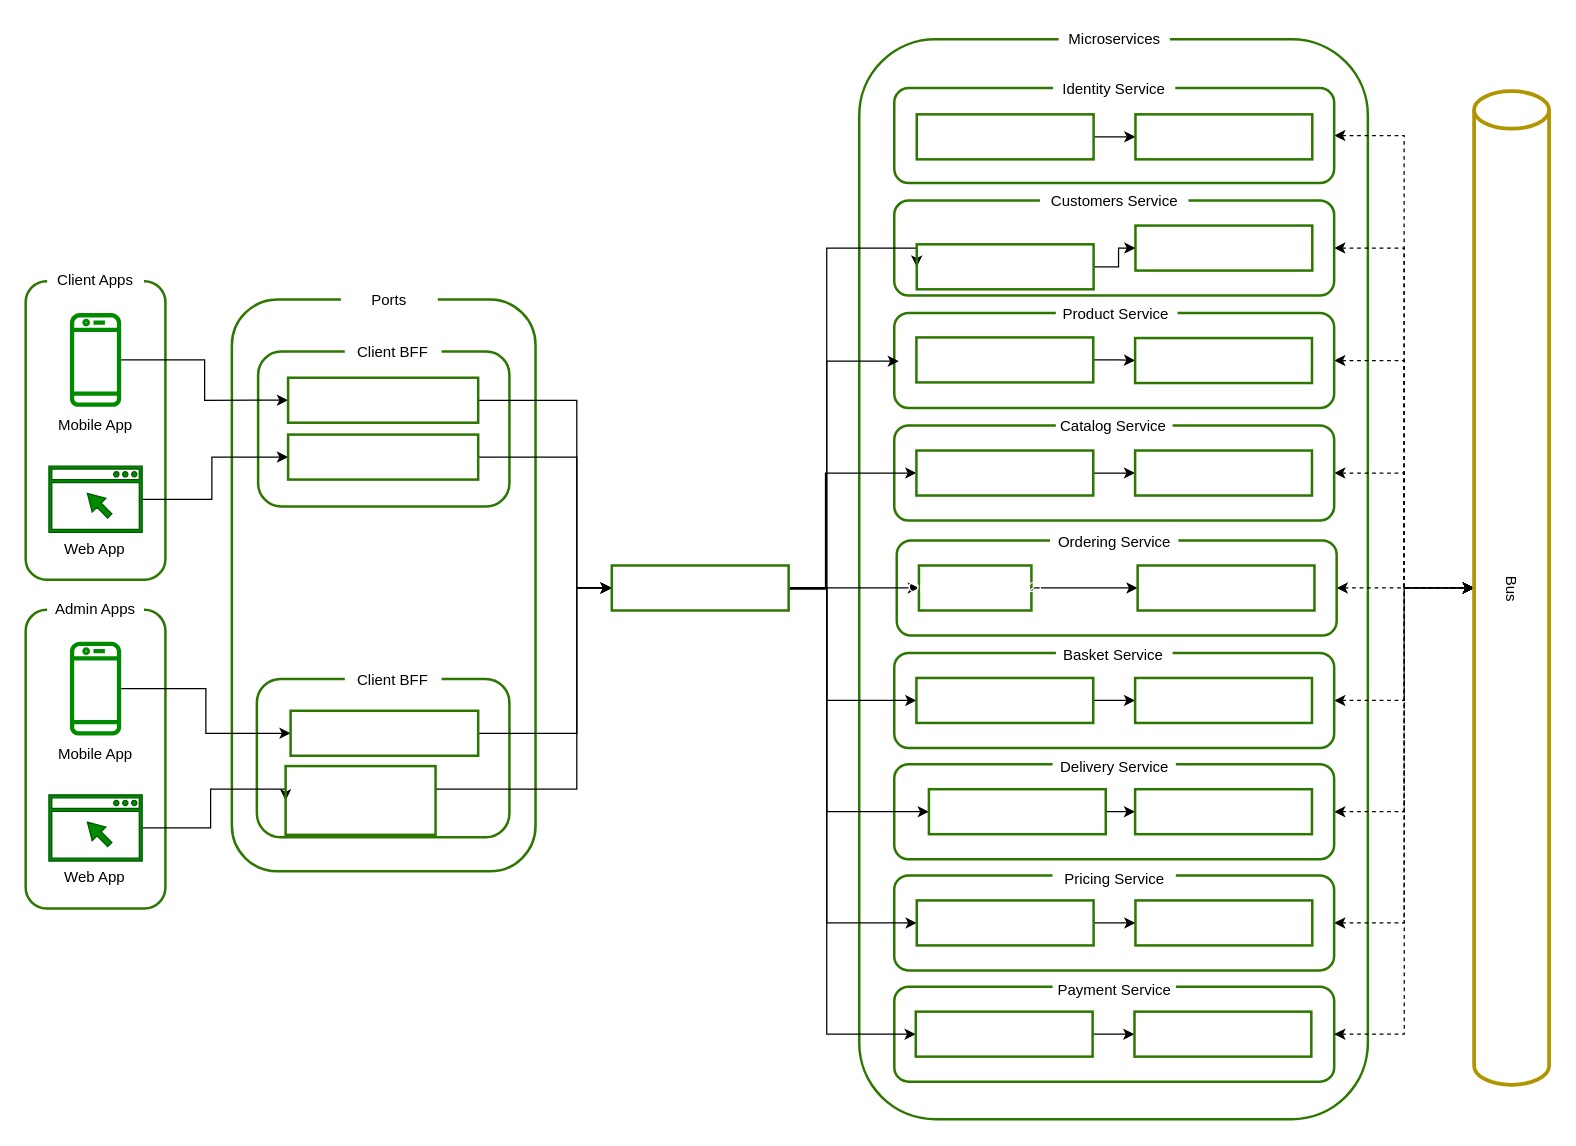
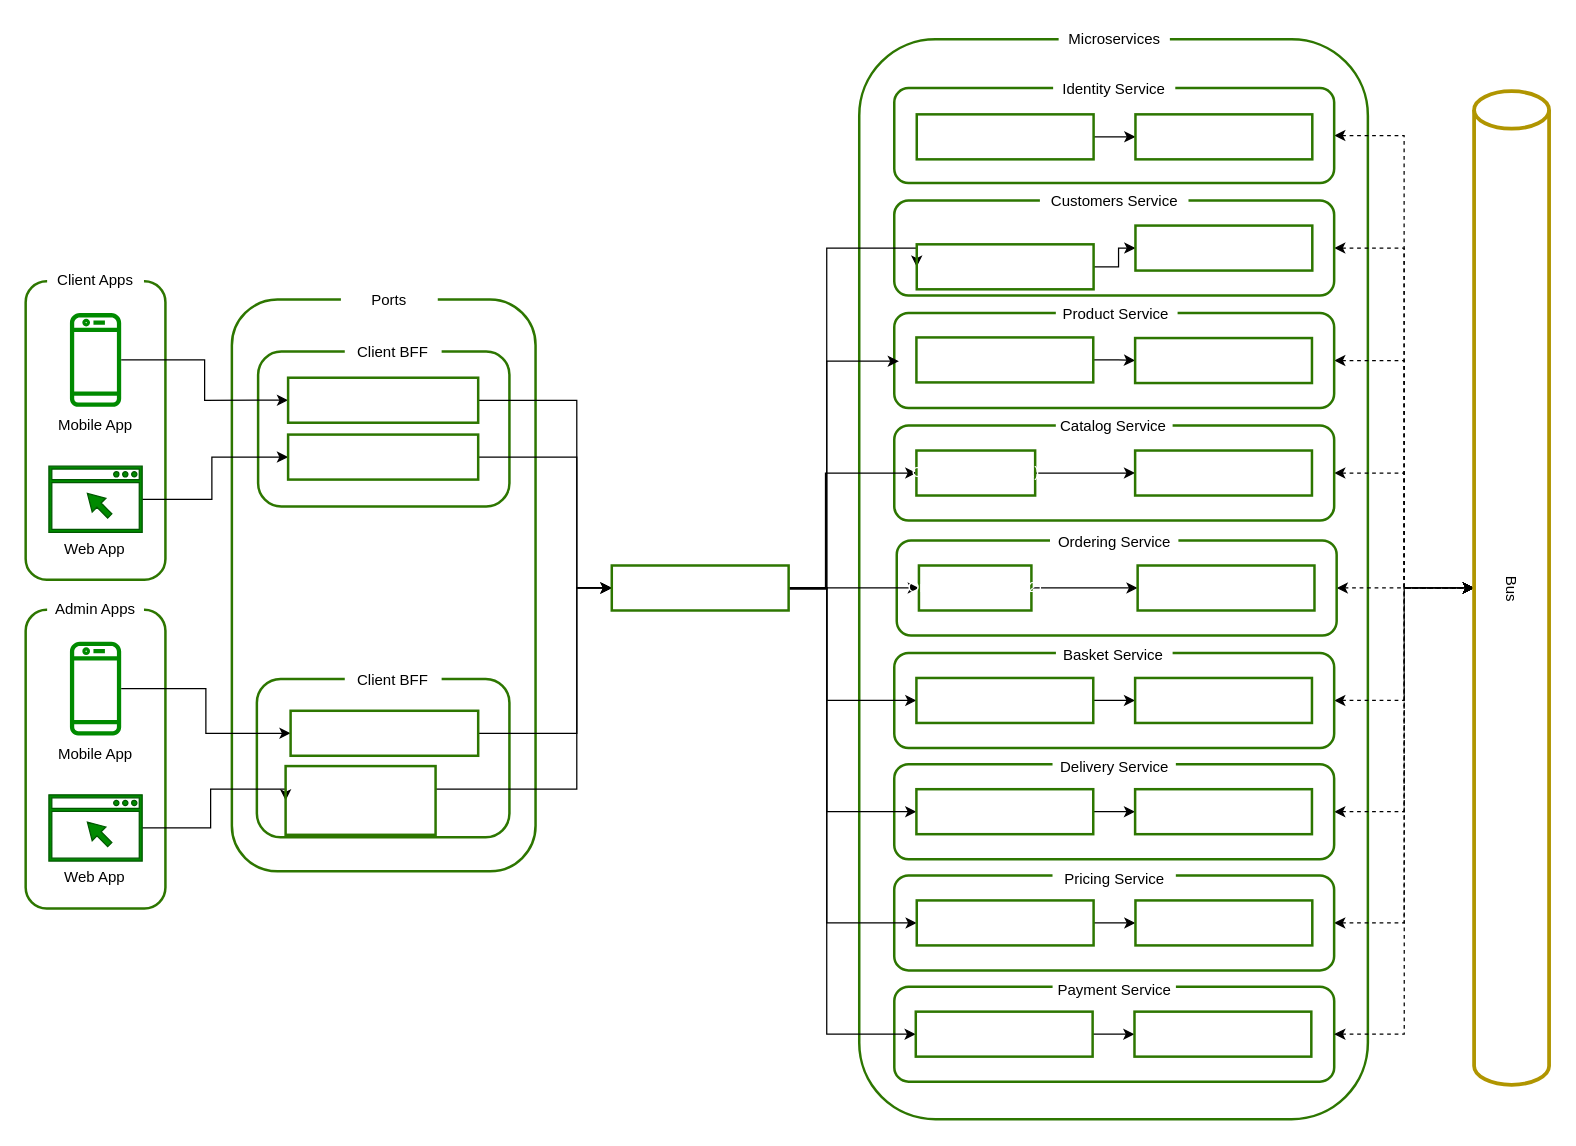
node "Catalog API (8302)": size 177x45 -> 119x45
node "Delivery API (8602)": moved (1018, 812) -> (1005, 812)
